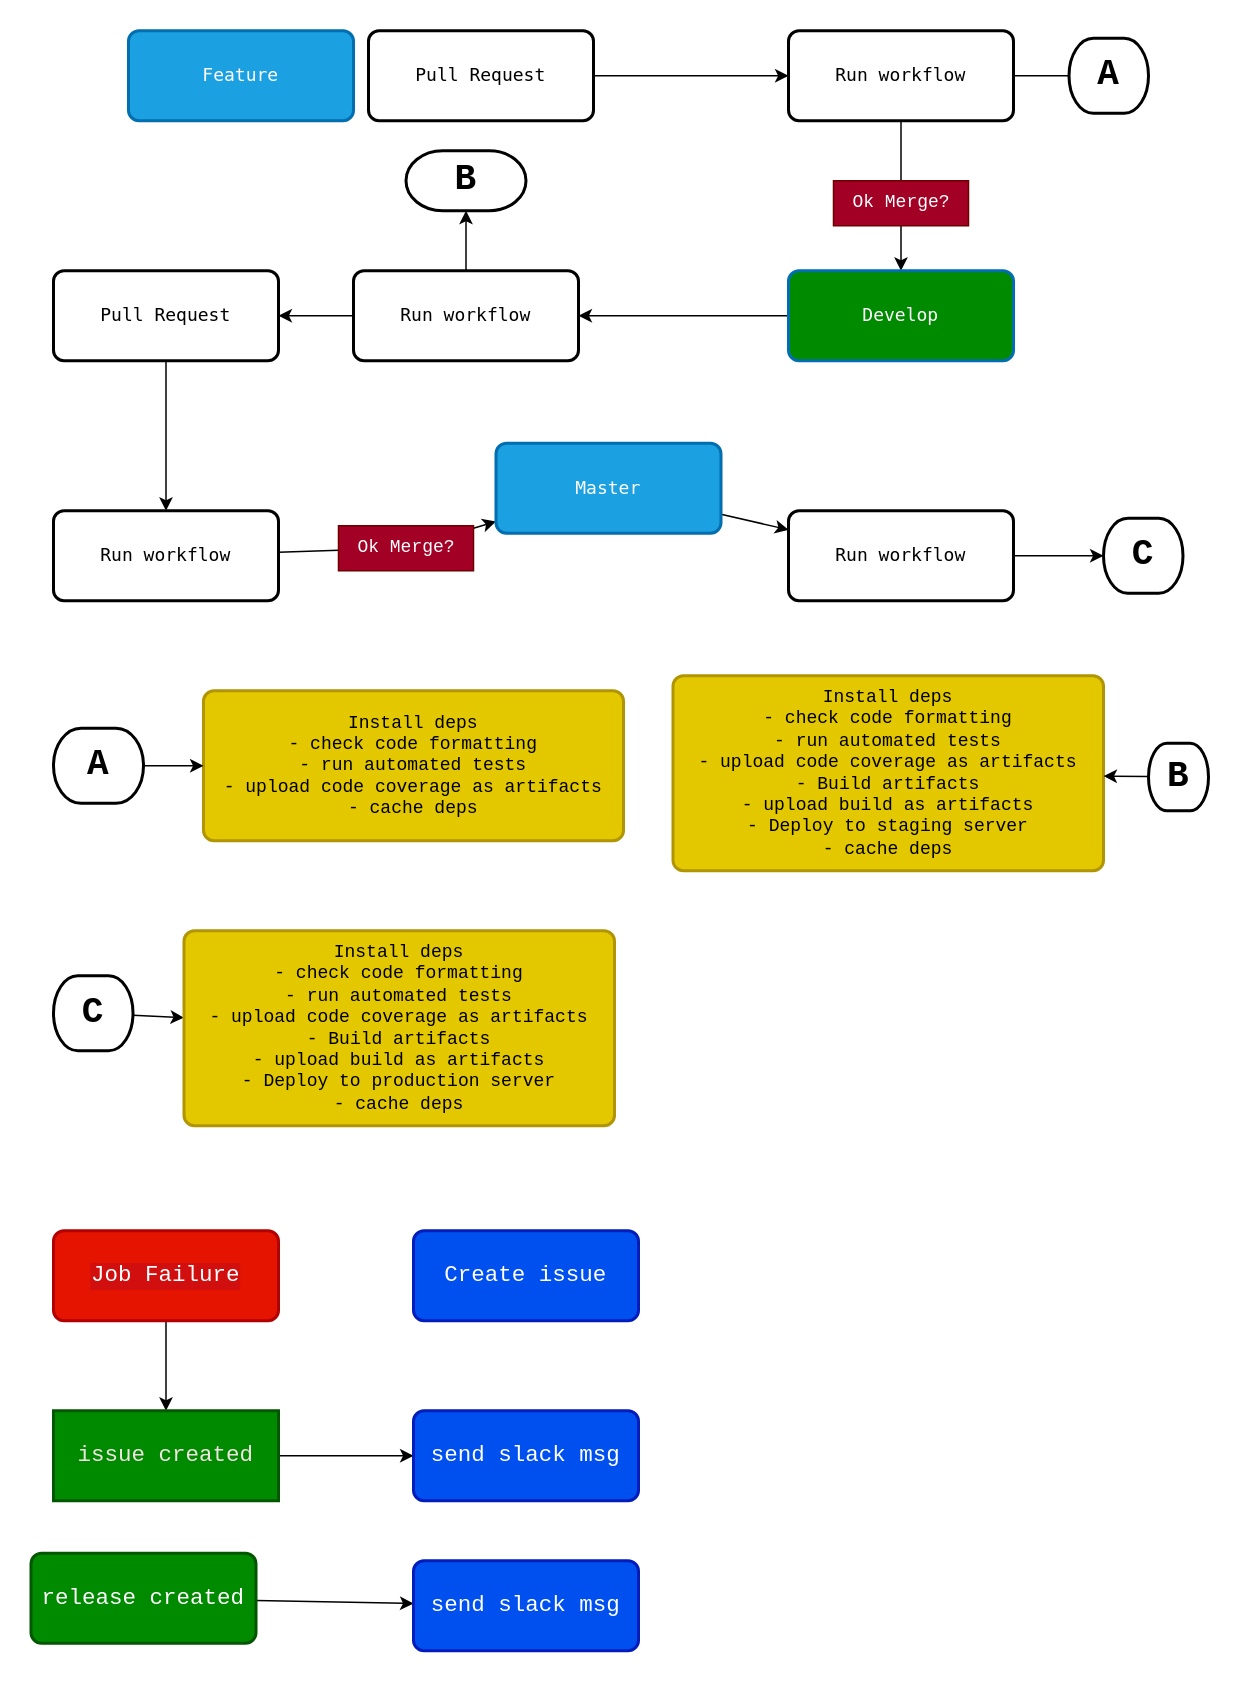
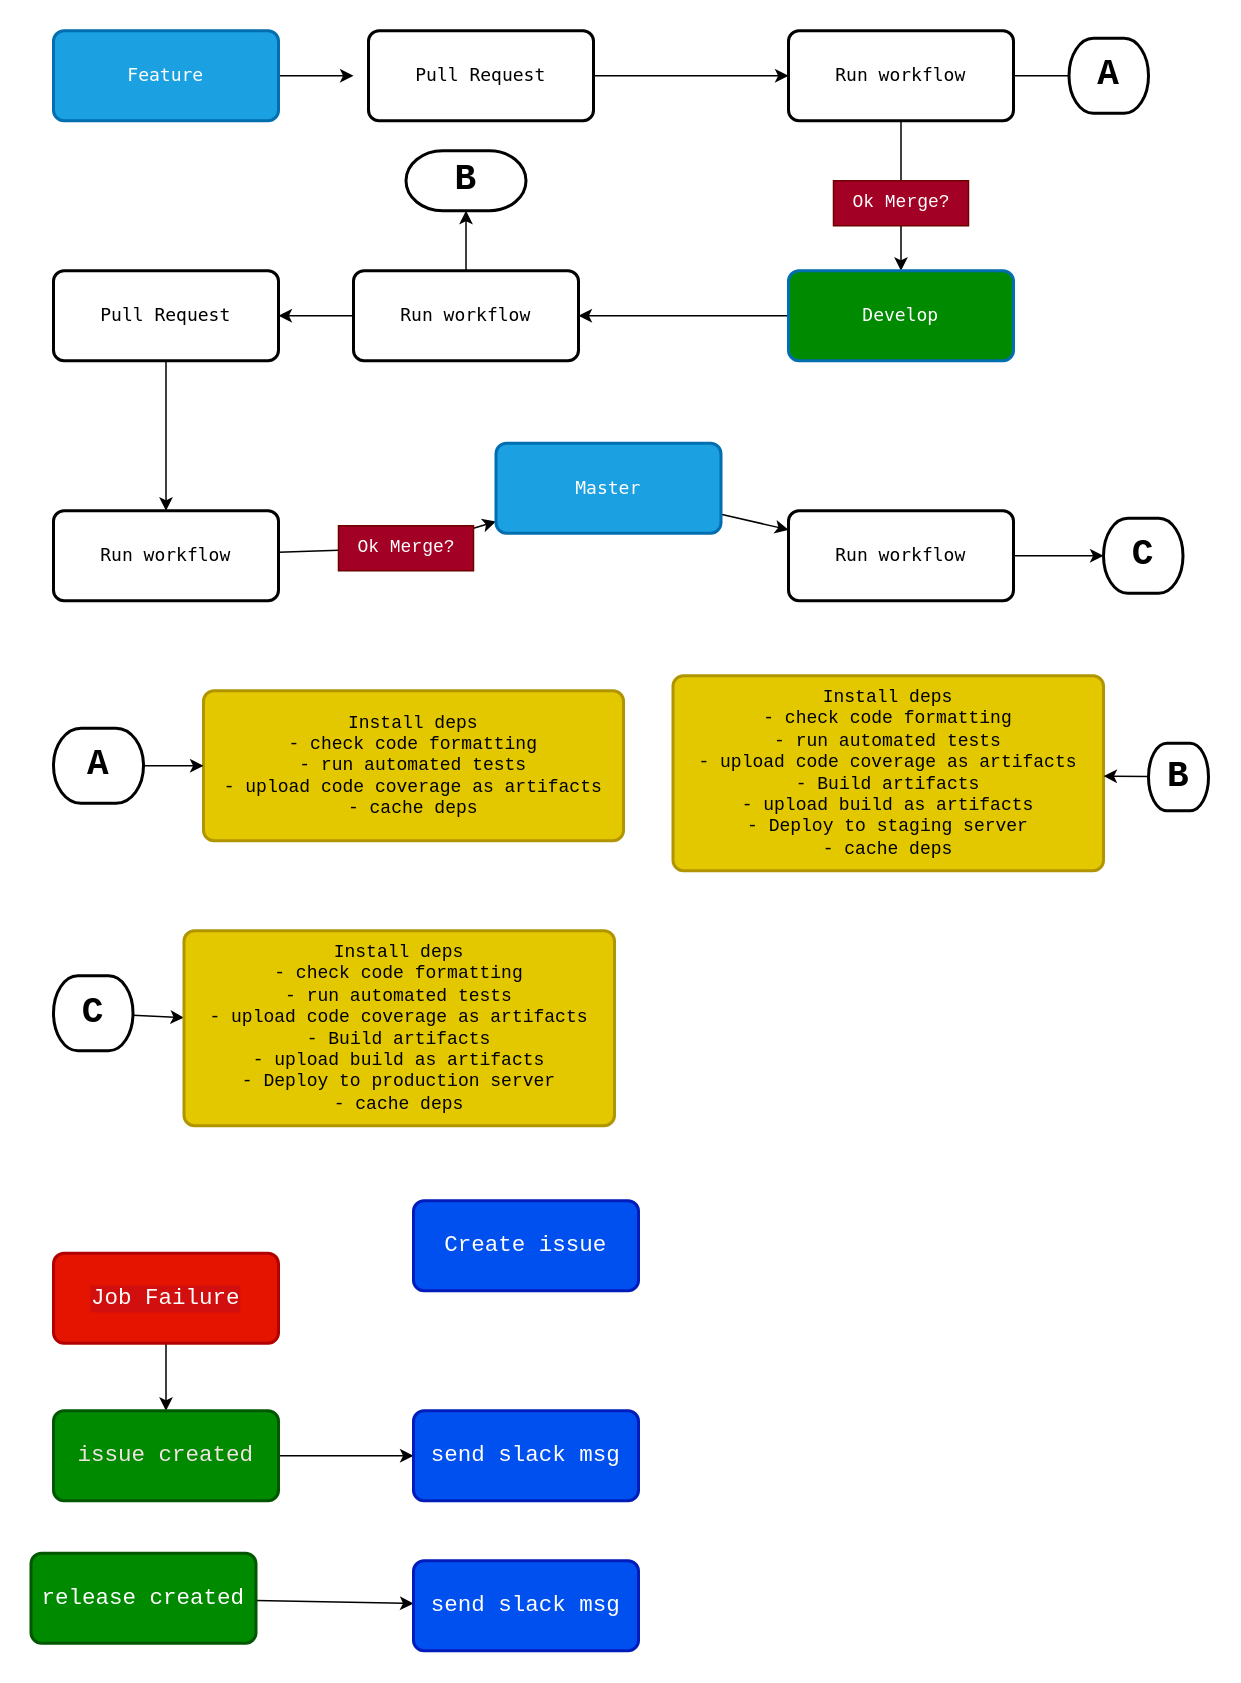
node "Feature": moved (241, 76) -> (166, 76)
node "Job Failure": moved (166, 1276) -> (166, 1298)
node "Create issue": moved (526, 1276) -> (526, 1246)
node "issue created": shape rectangle -> rounded rectangle
